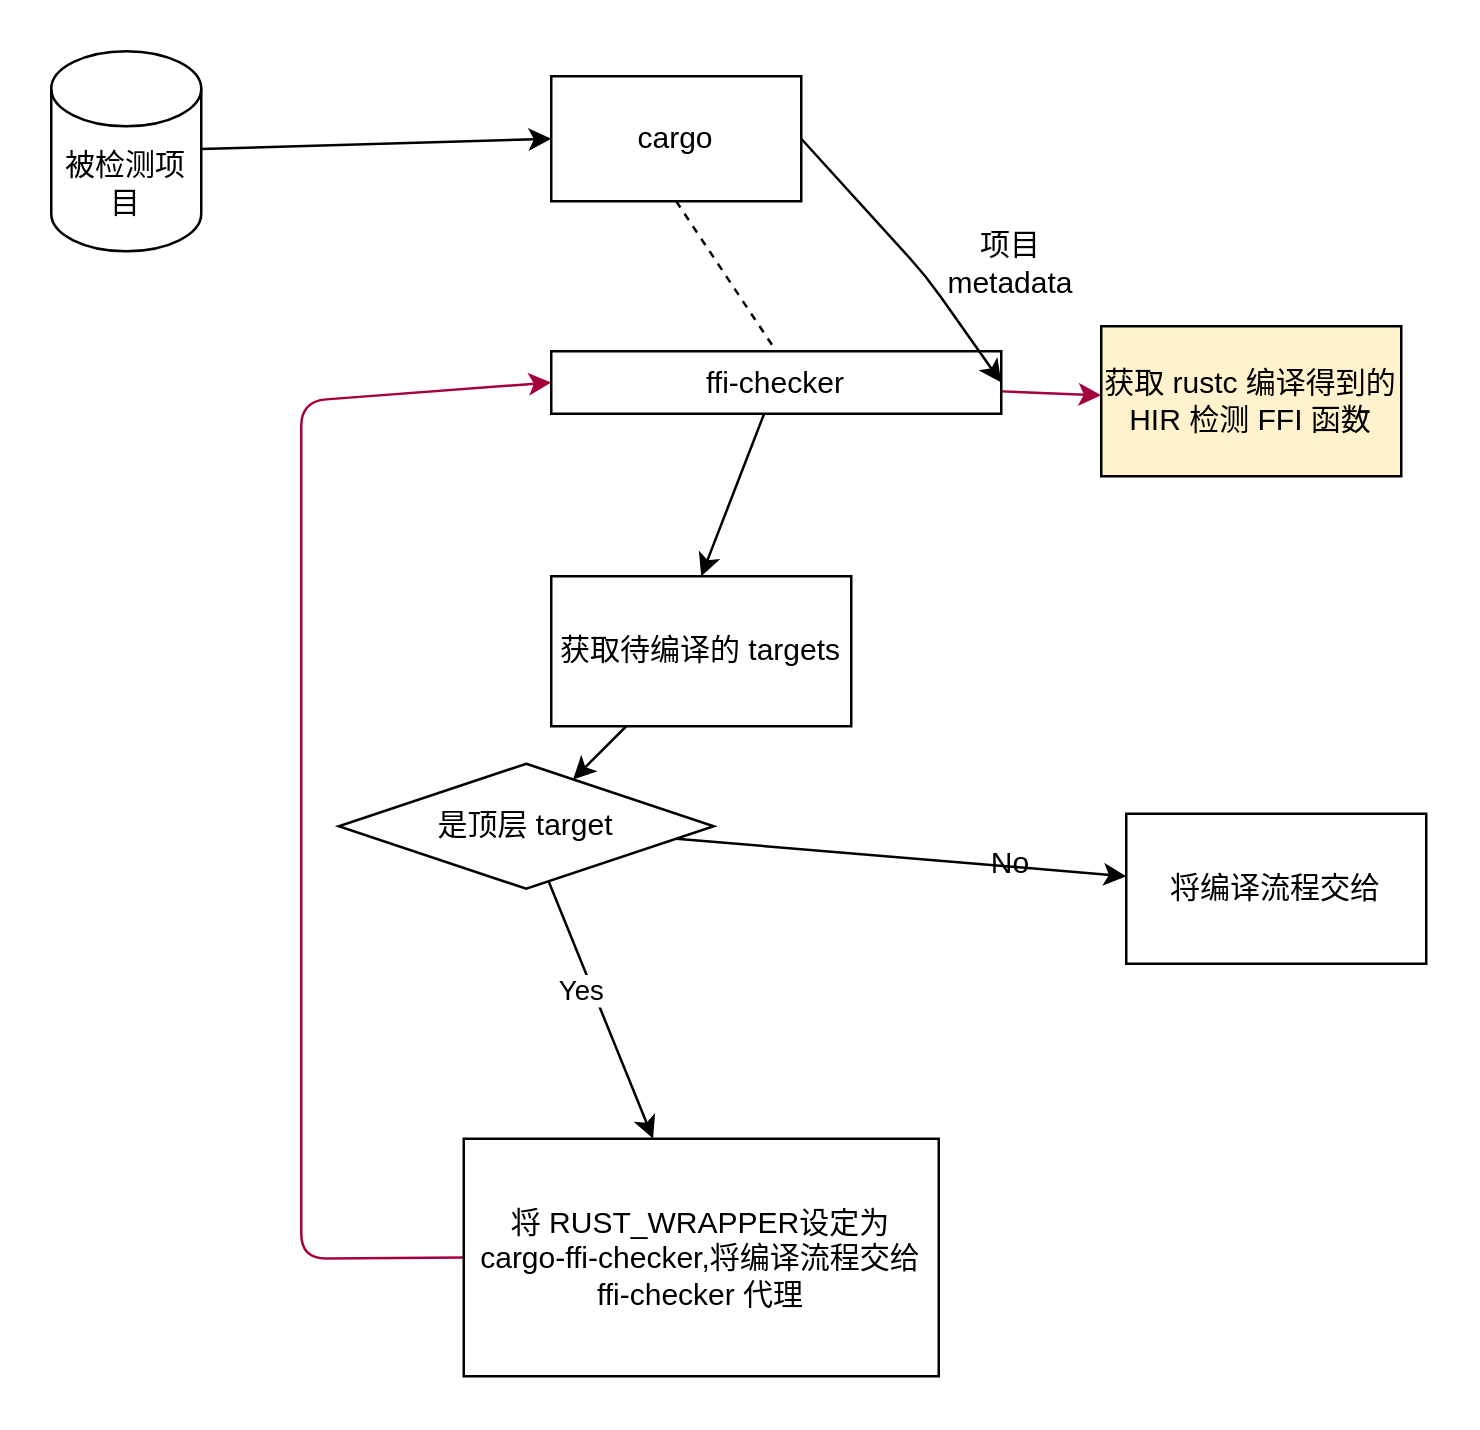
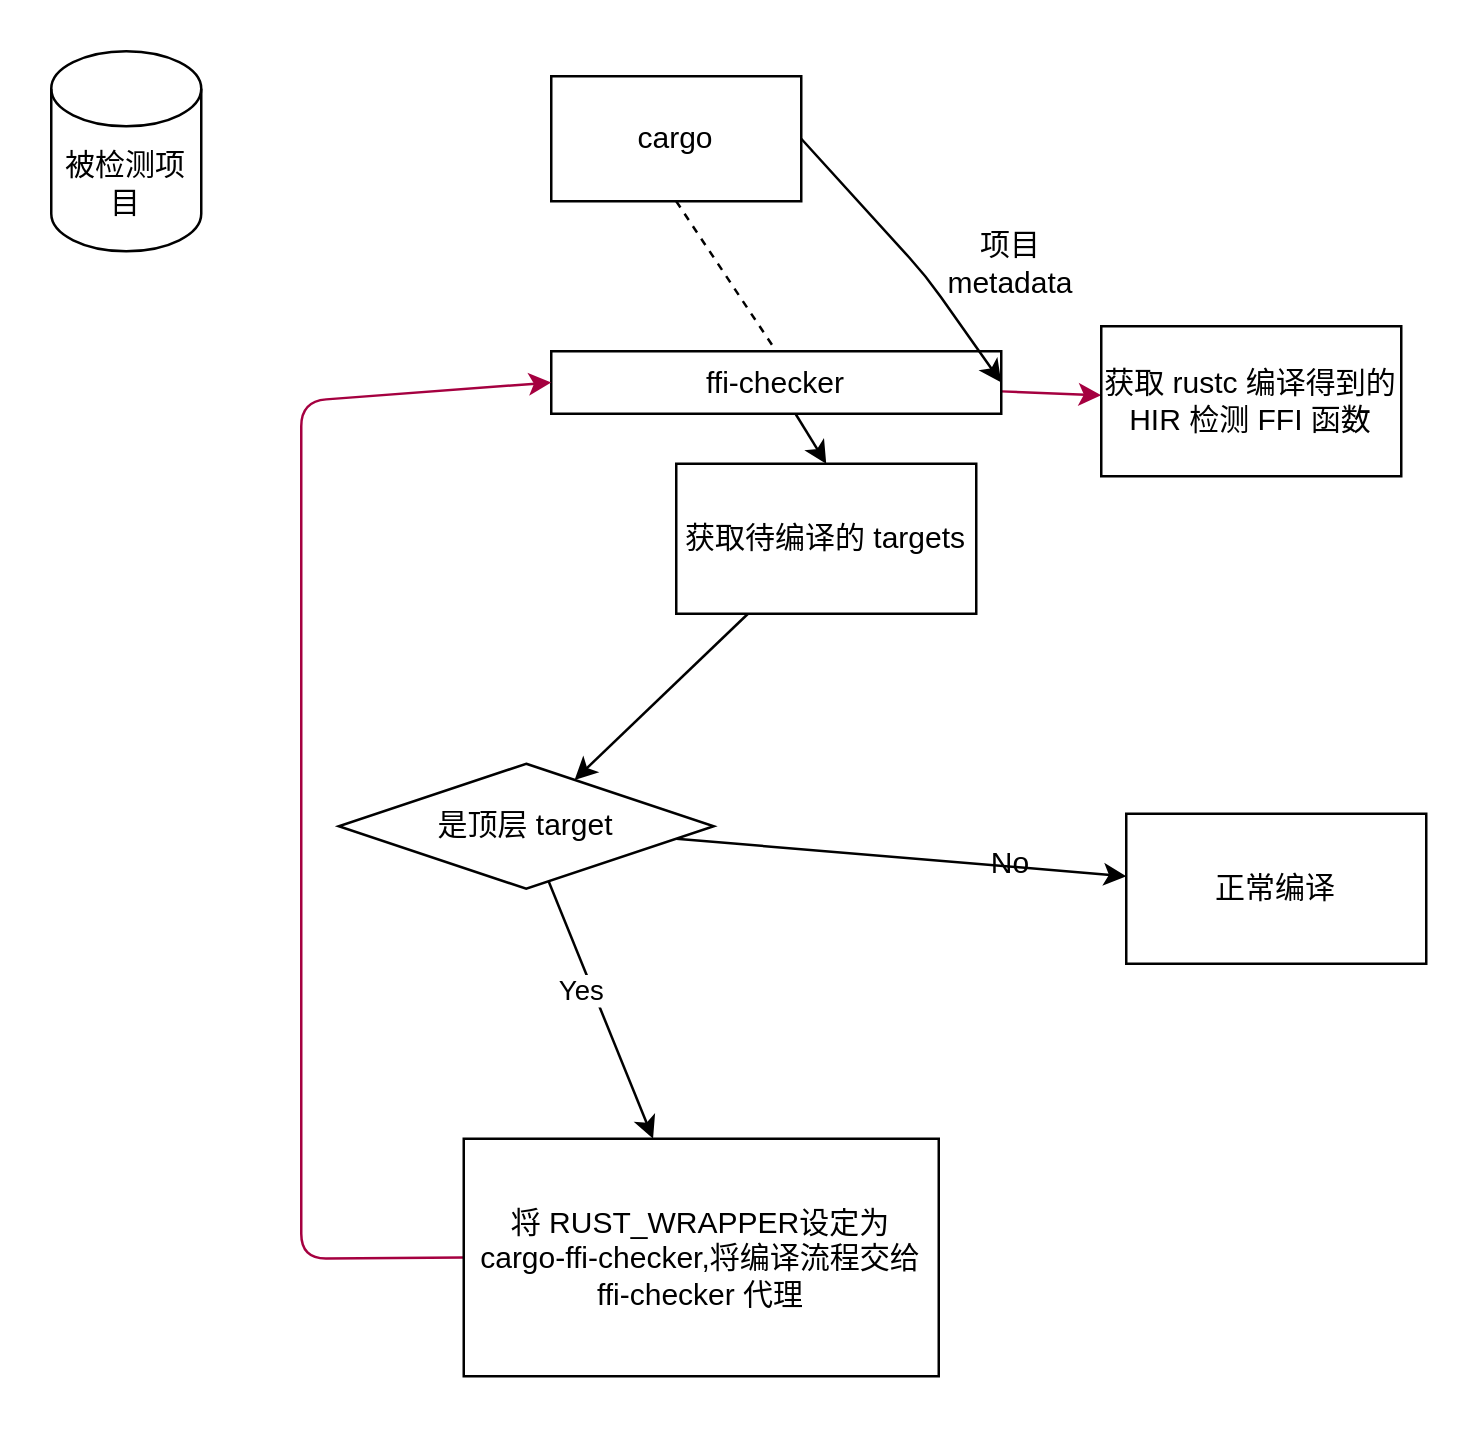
edge "被检测项目" -> "cargo": removed
node "获取 rustc 编译得到的 HIR 检测 FFI 函数": fillcolor #fff2cc -> #ffffff
node "获取待编译的 targets": moved (701, 651) -> (826, 539)
node "将编译流程交给": label "将编译流程交给" -> "正常编译"
